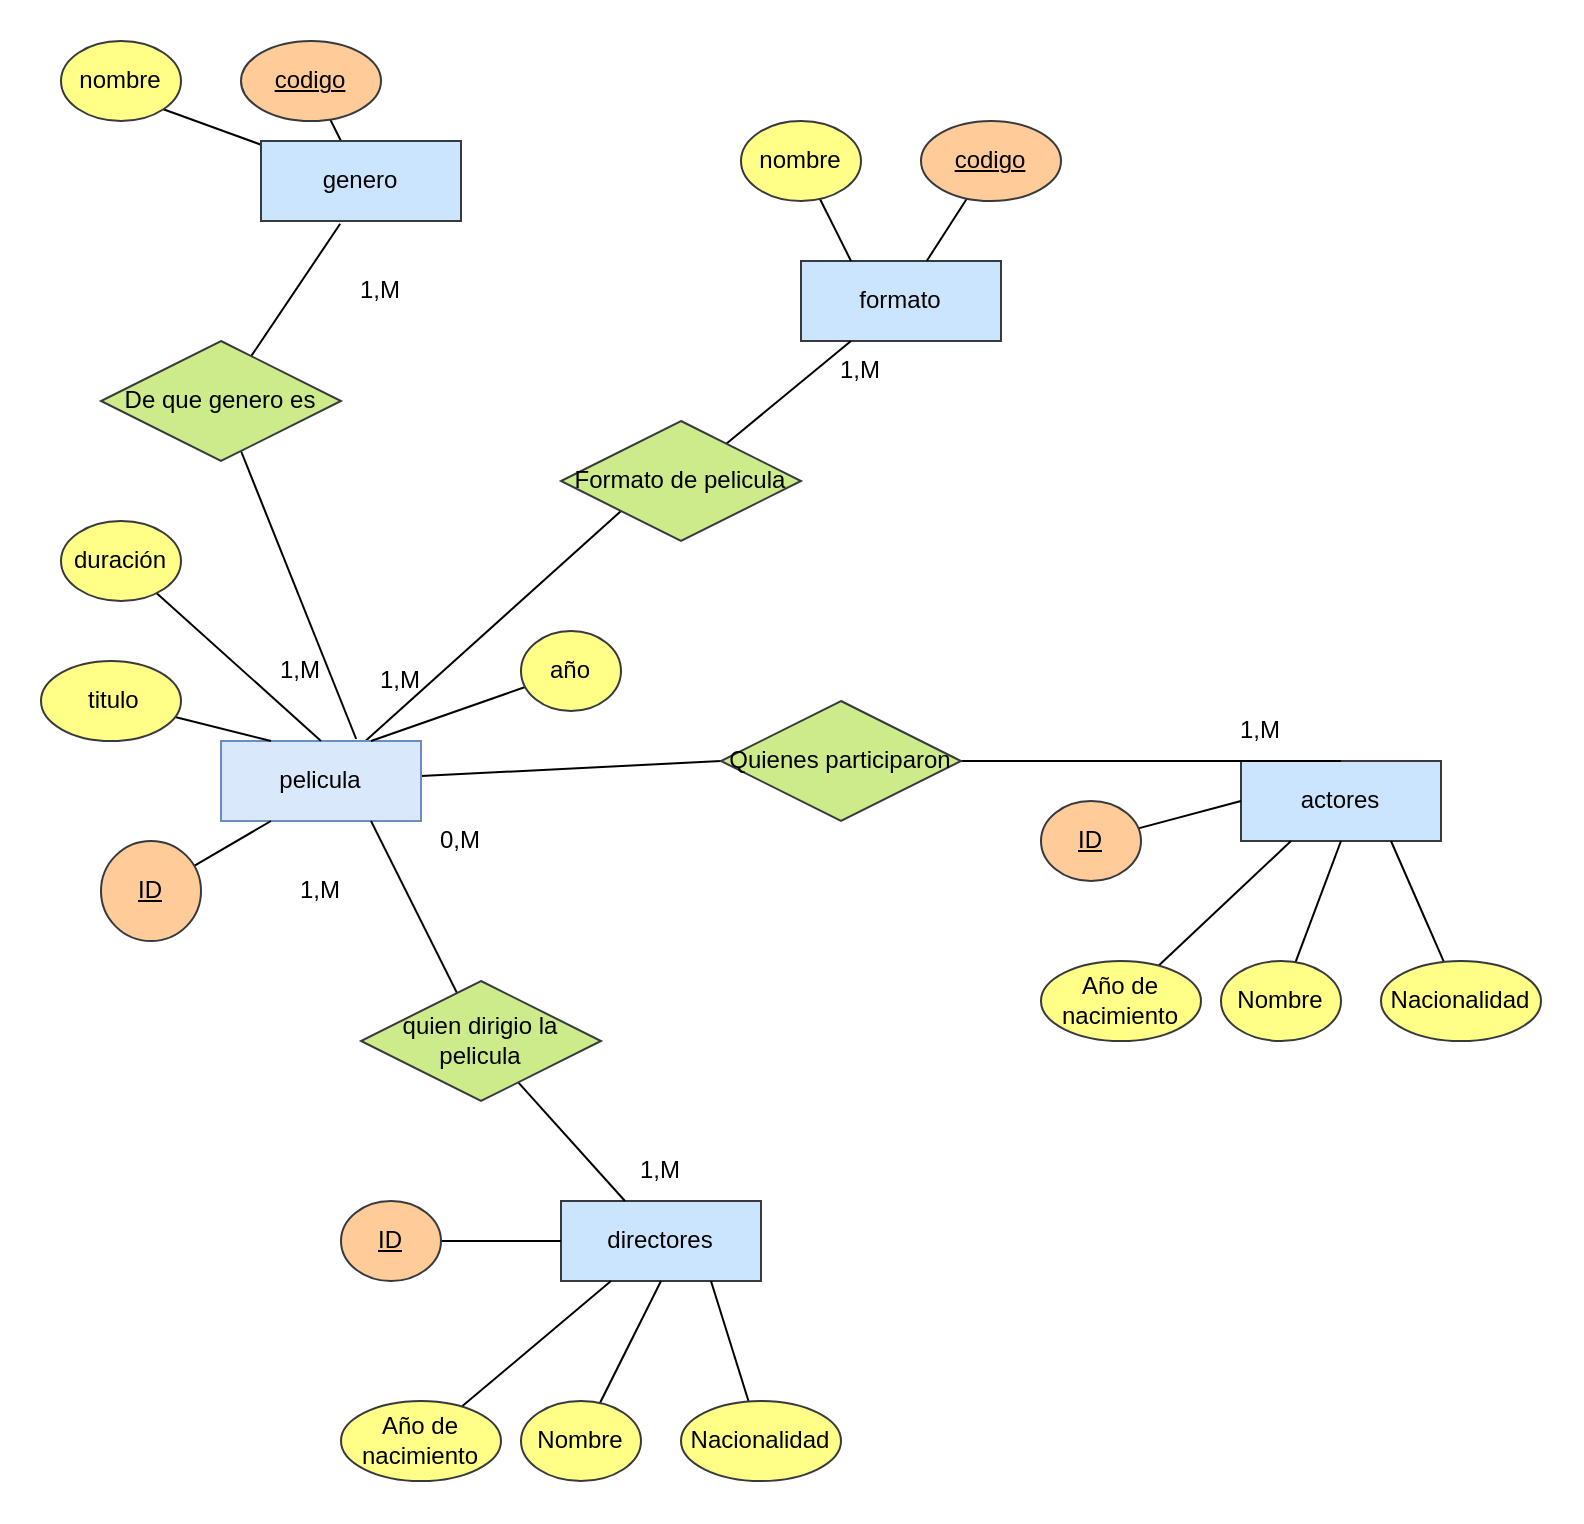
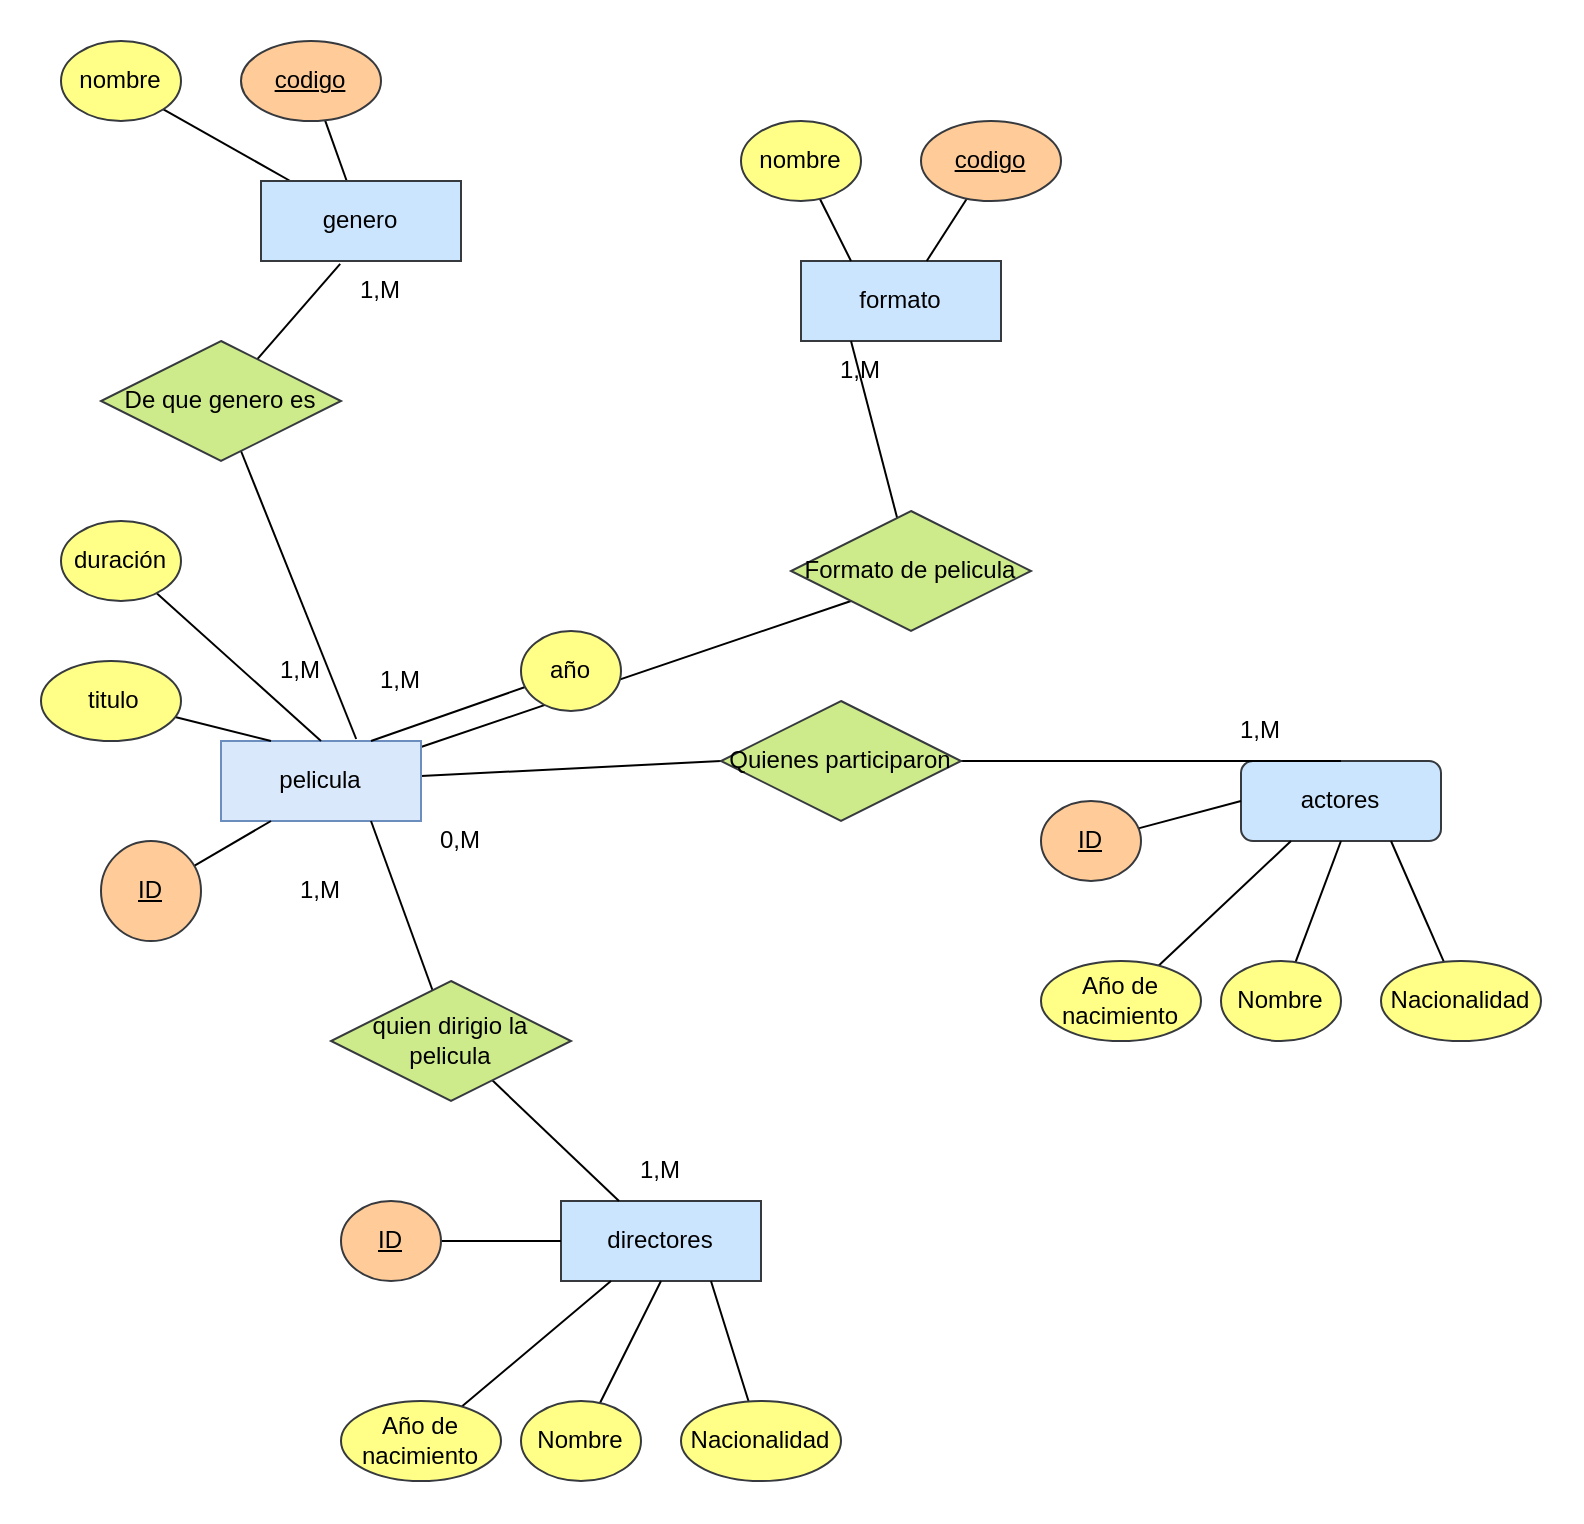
node "genero": moved (361, 181) -> (361, 221)
node "Formato de pelicula": moved (681, 481) -> (911, 571)
node "actores": shape rectangle -> rounded rectangle
node "quien dirigio la pelicula": moved (481, 1041) -> (451, 1041)
